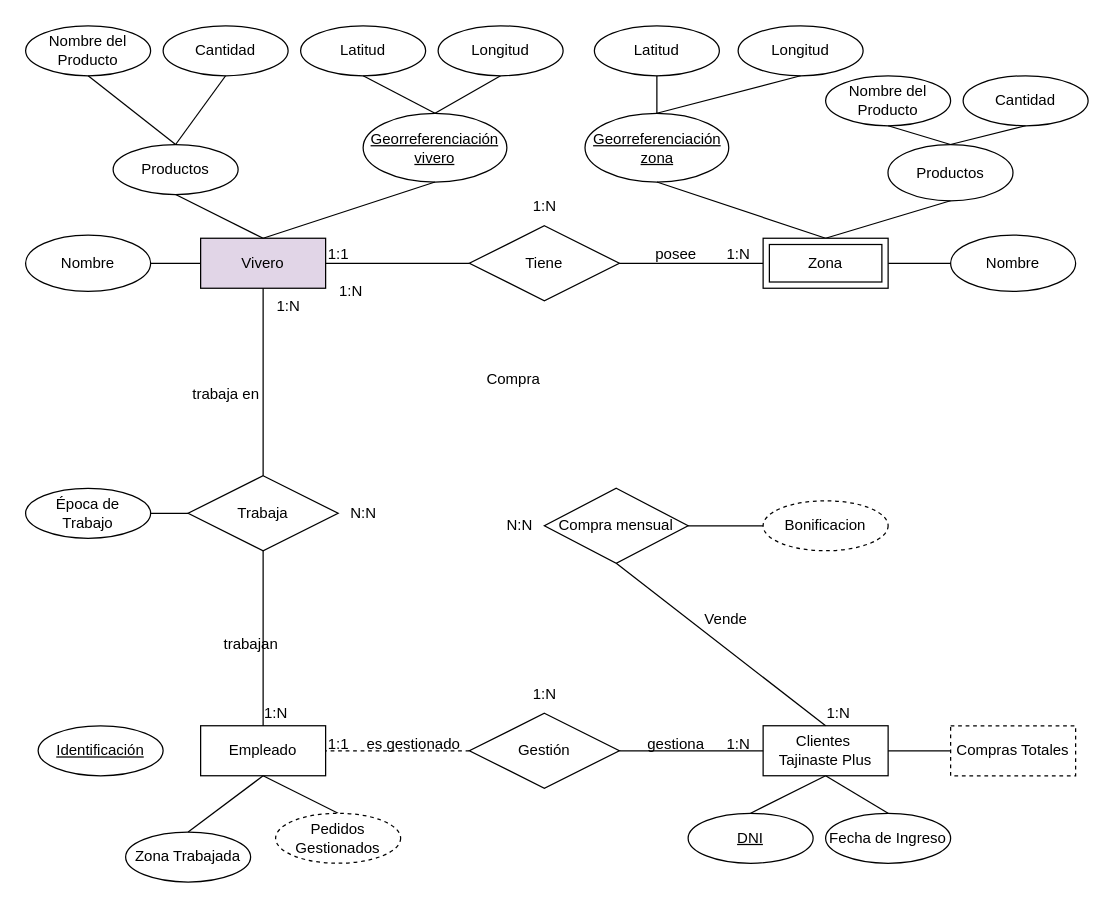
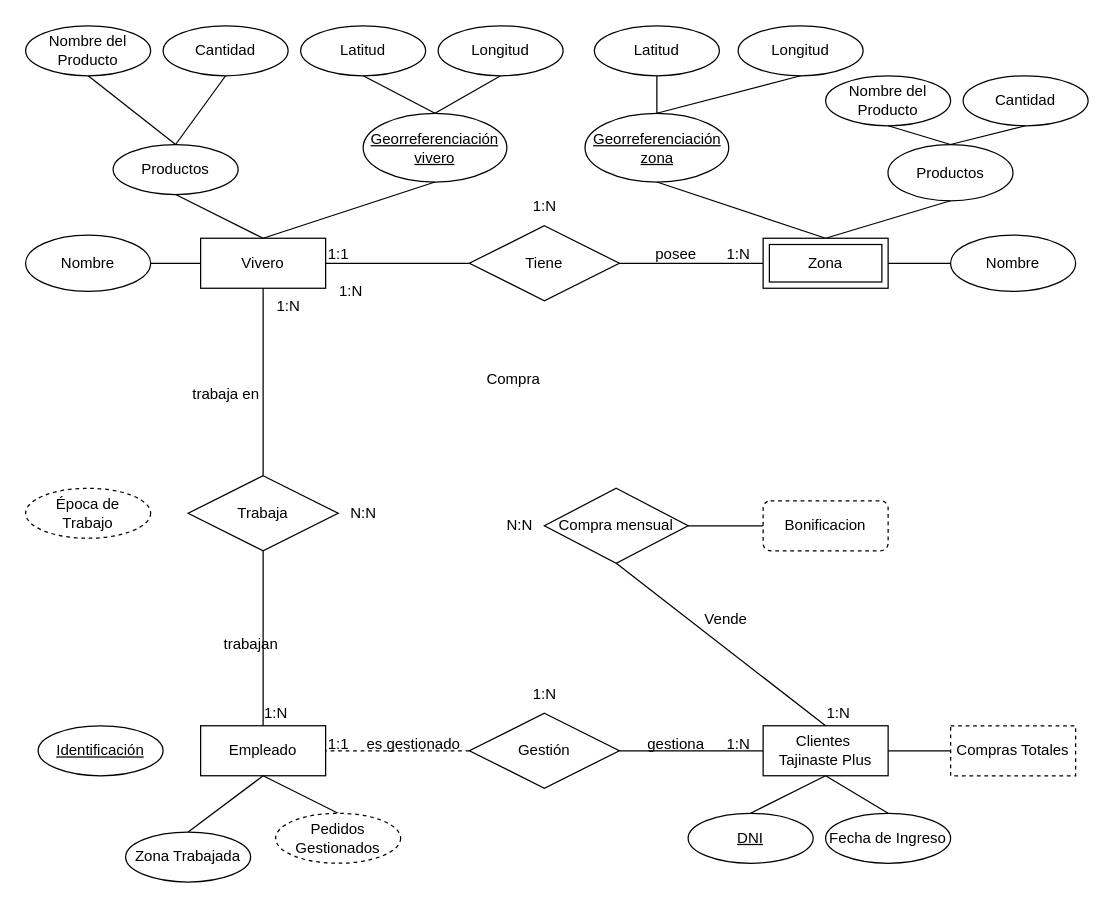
node "Vivero": fillcolor #e1d5e7 -> #ffffff
node "Época de Trabajo": style solid -> dashed
edge "Época de Trabajo" -- "Trabaja": removed
node "Bonificacion": shape ellipse -> rounded rectangle
